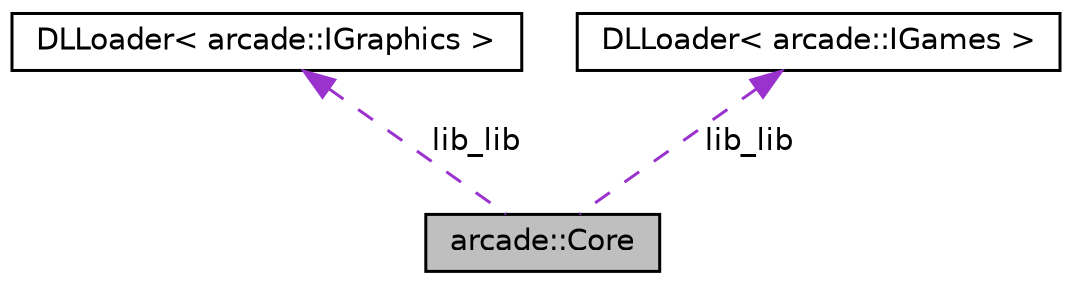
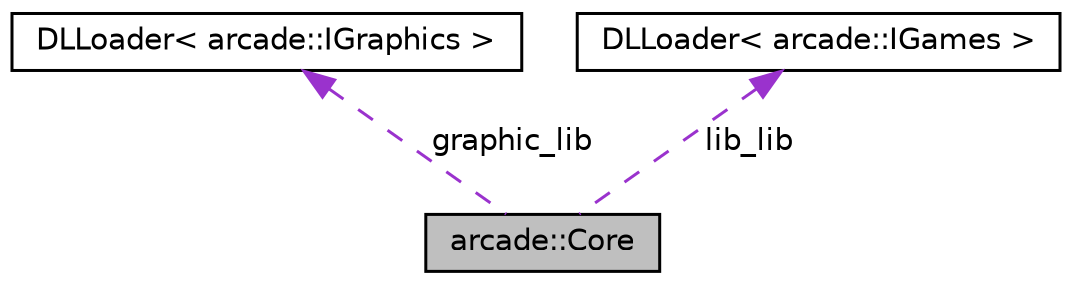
edge "arcade::Core" -> "DLLoader< arcade::IGraphics >": label " lib_lib" -> " graphic_lib"
